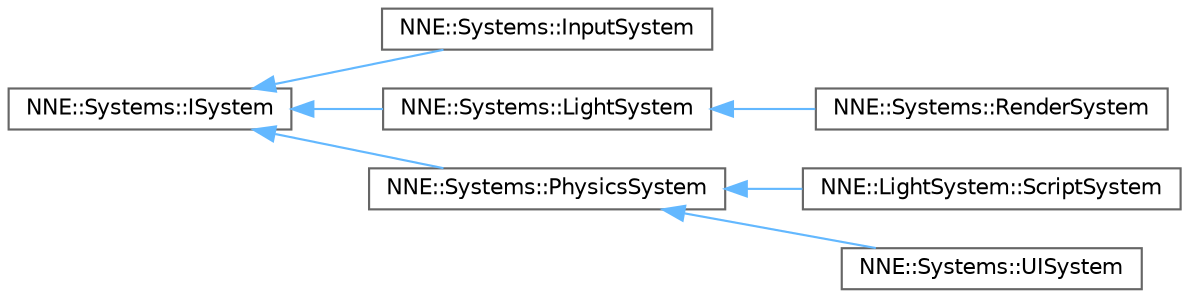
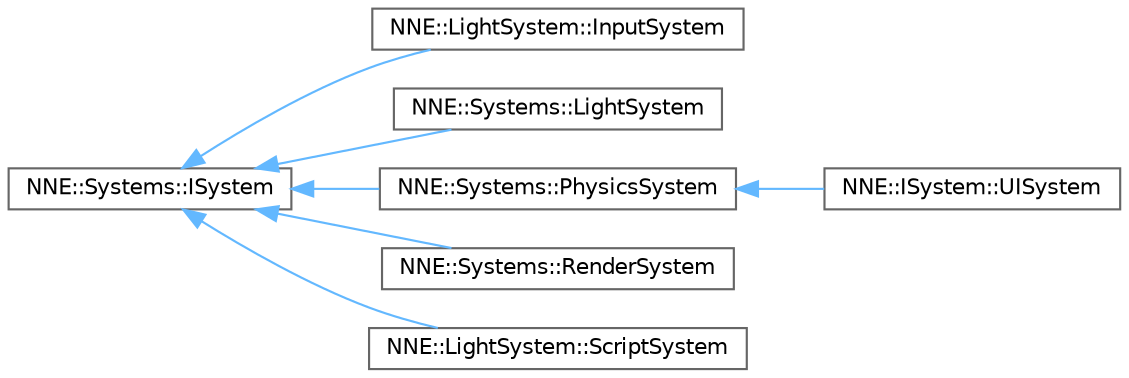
node "NNE::Systems::InputSystem": label "NNE::Systems::InputSystem" -> "NNE::LightSystem::InputSystem"
edge "NNE::Systems::RenderSystem" -> "NNE::Systems::LightSystem": now "NNE::Systems::RenderSystem" -> "NNE::Systems::ISystem"
edge "NNE::LightSystem::ScriptSystem" -> "NNE::Systems::PhysicsSystem": now "NNE::LightSystem::ScriptSystem" -> "NNE::Systems::ISystem"
node "NNE::Systems::UISystem": label "NNE::Systems::UISystem" -> "NNE::ISystem::UISystem"
